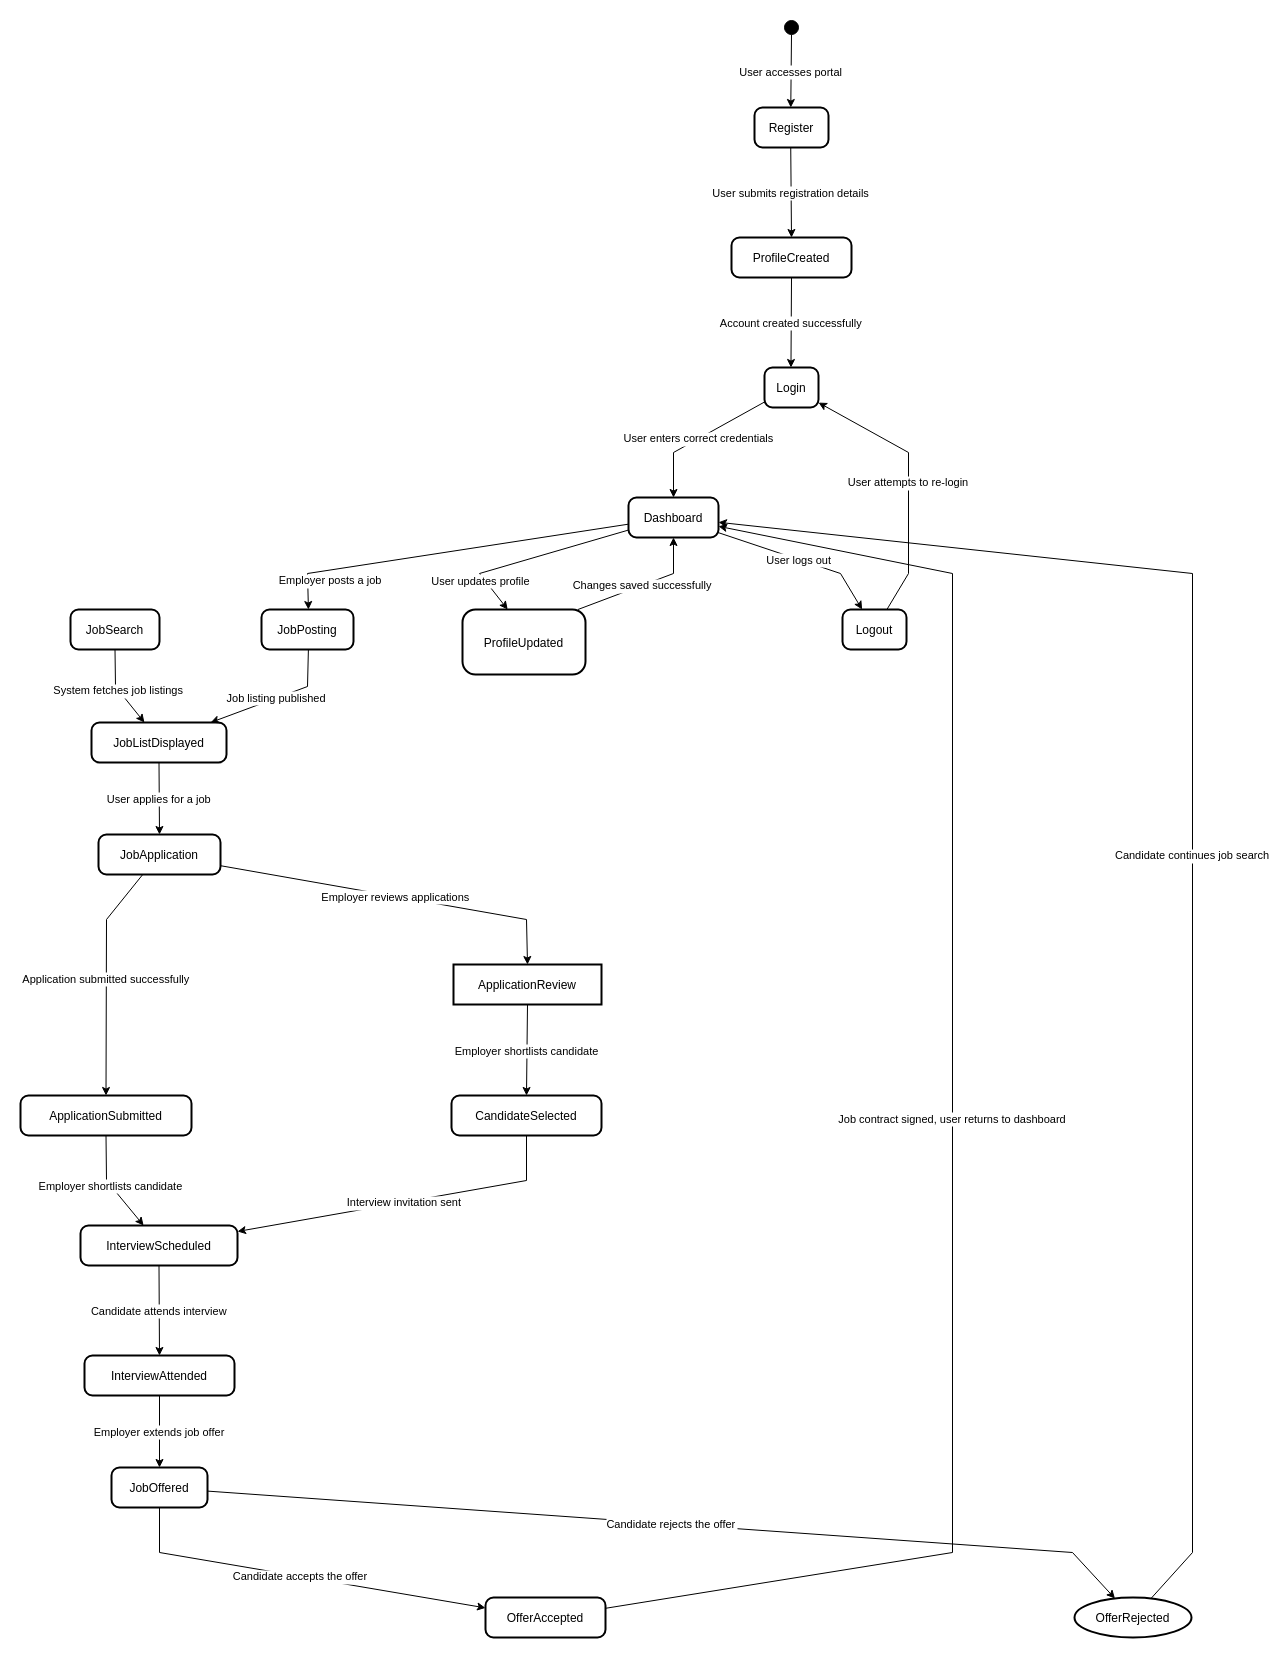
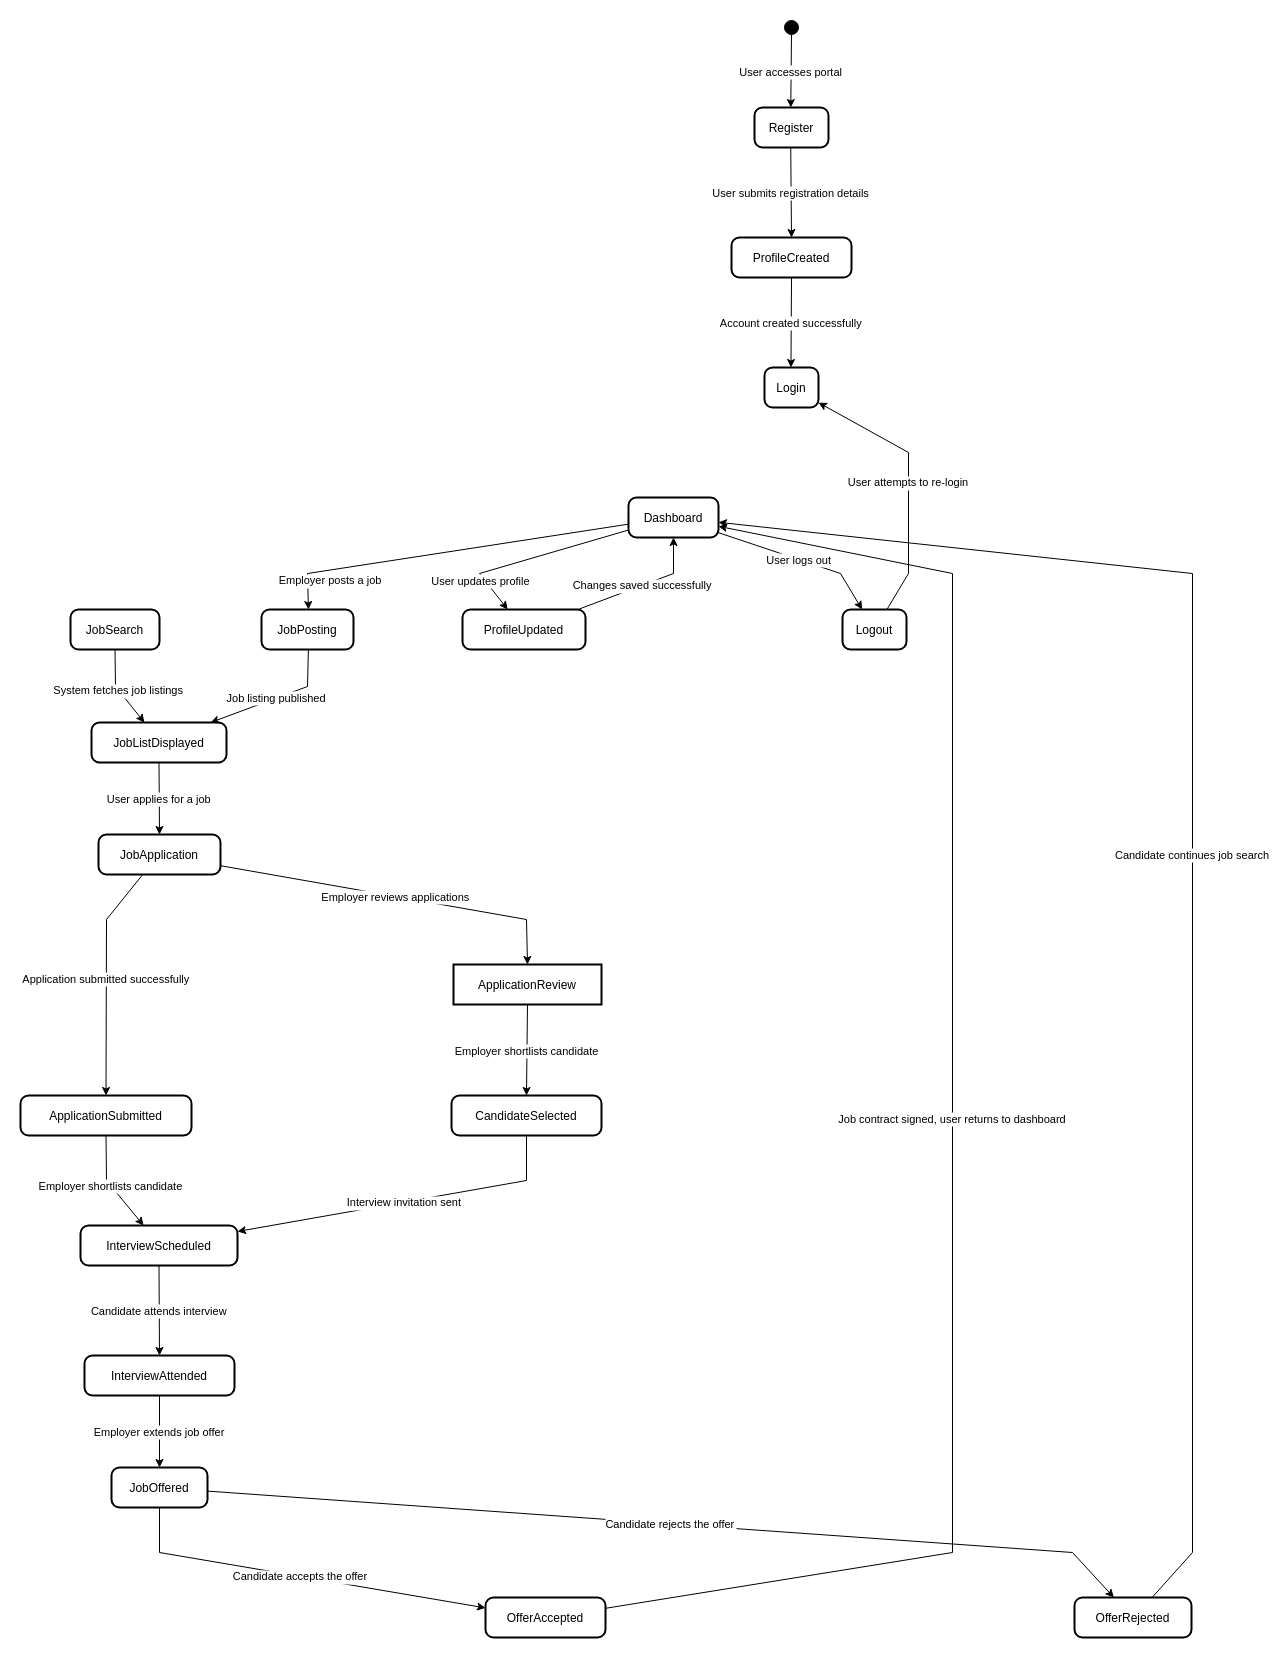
edge "Login" -> "Dashboard": removed, label "User enters correct credentials"
node "ProfileUpdated": size 123x65 -> 123x40
node "OfferRejected": shape ellipse -> rounded rectangle
